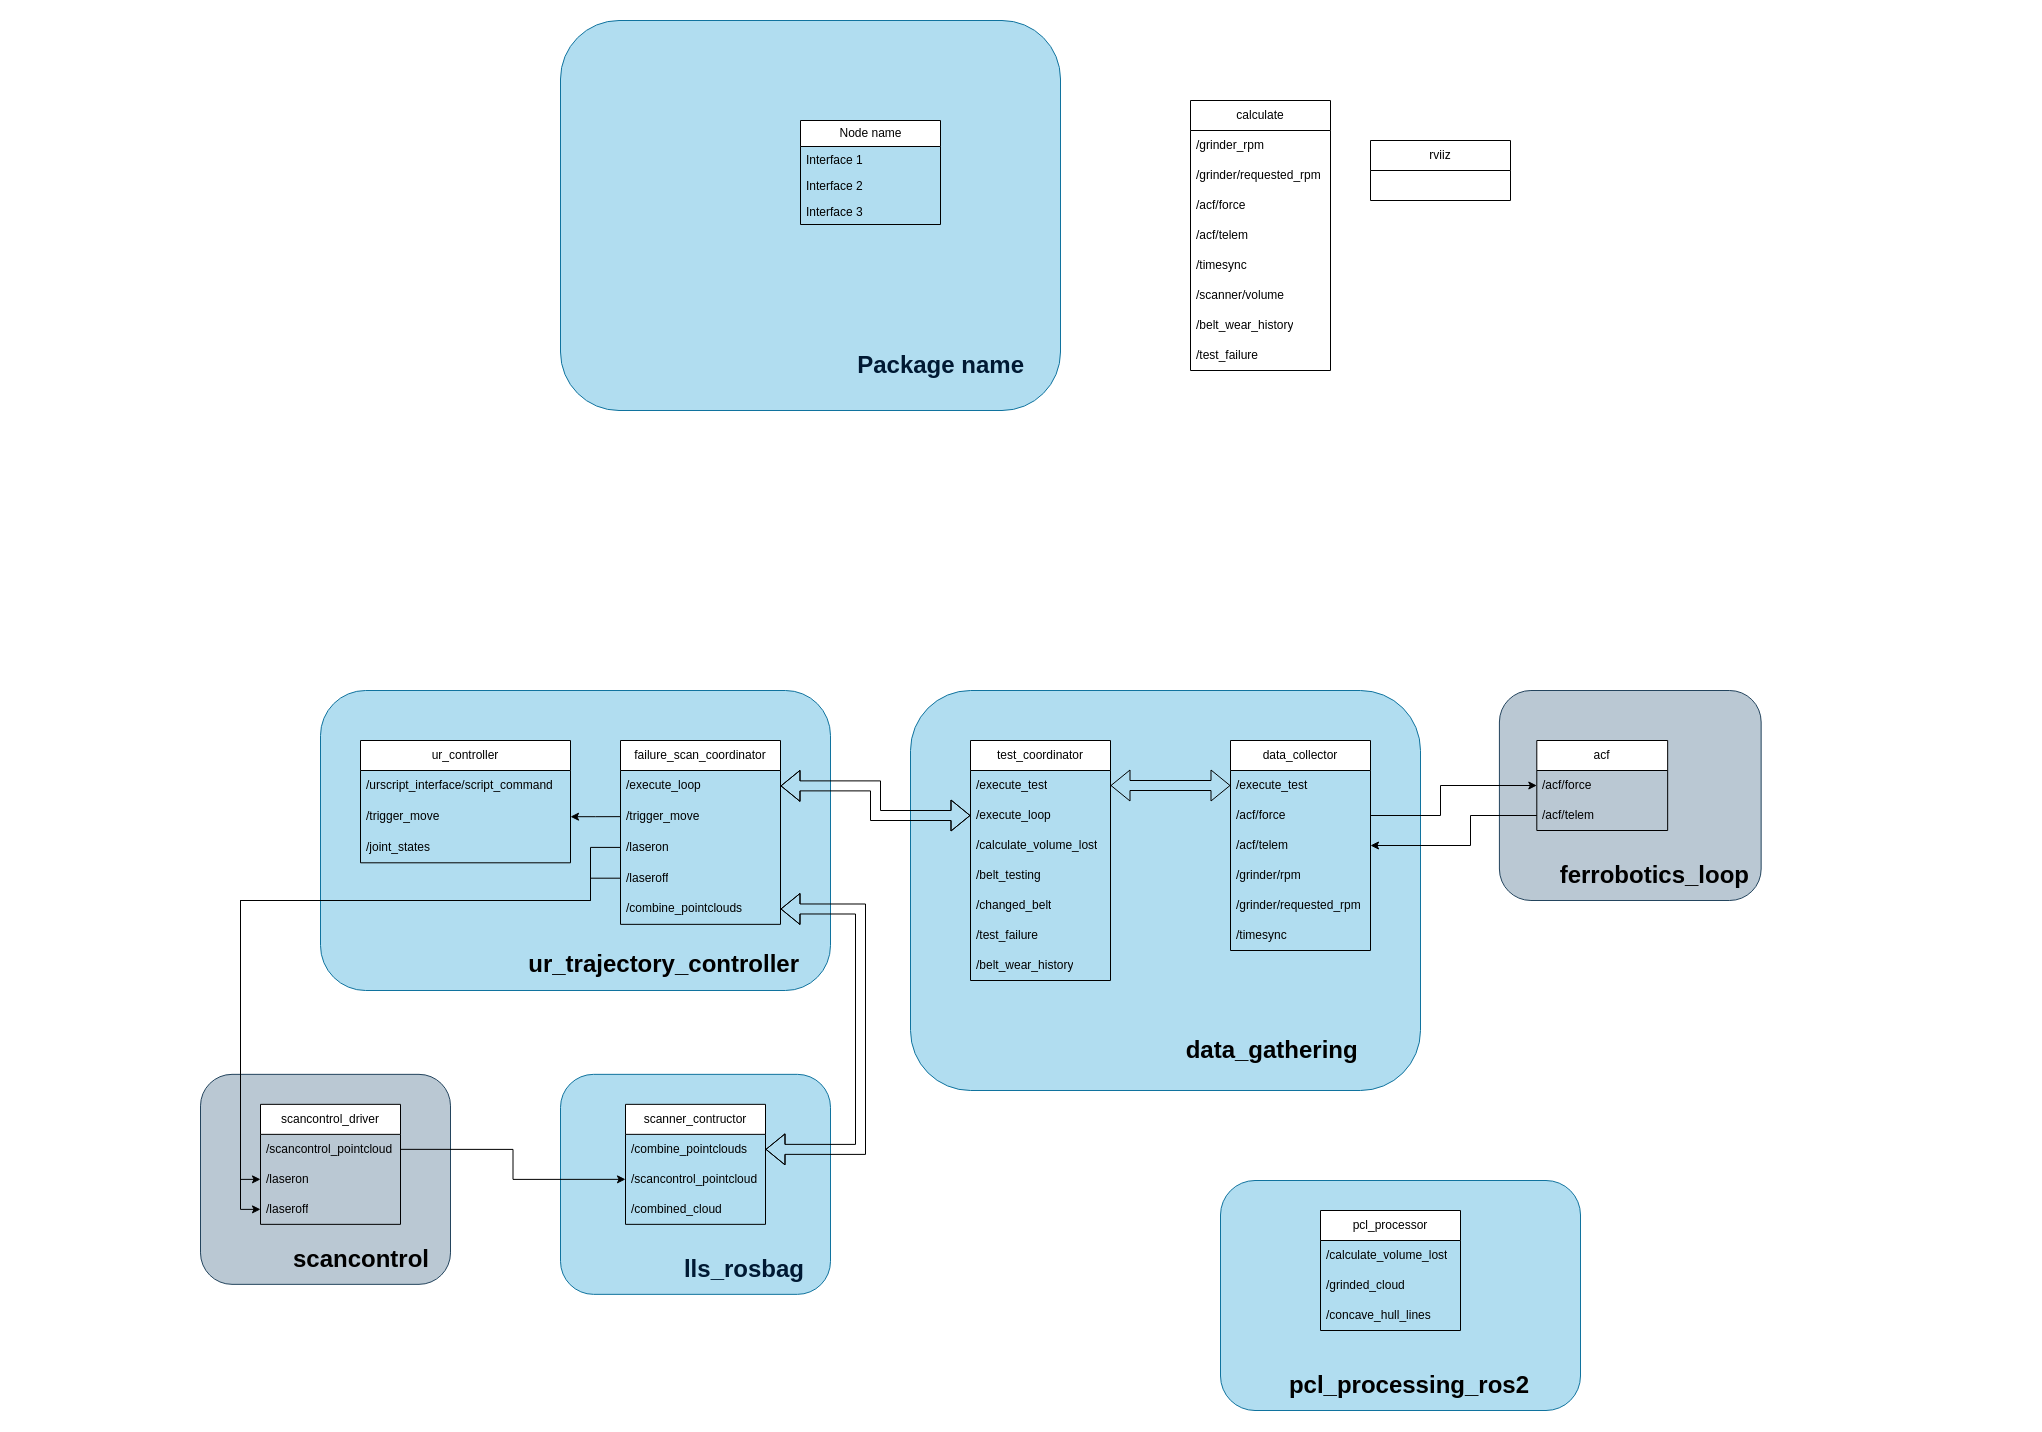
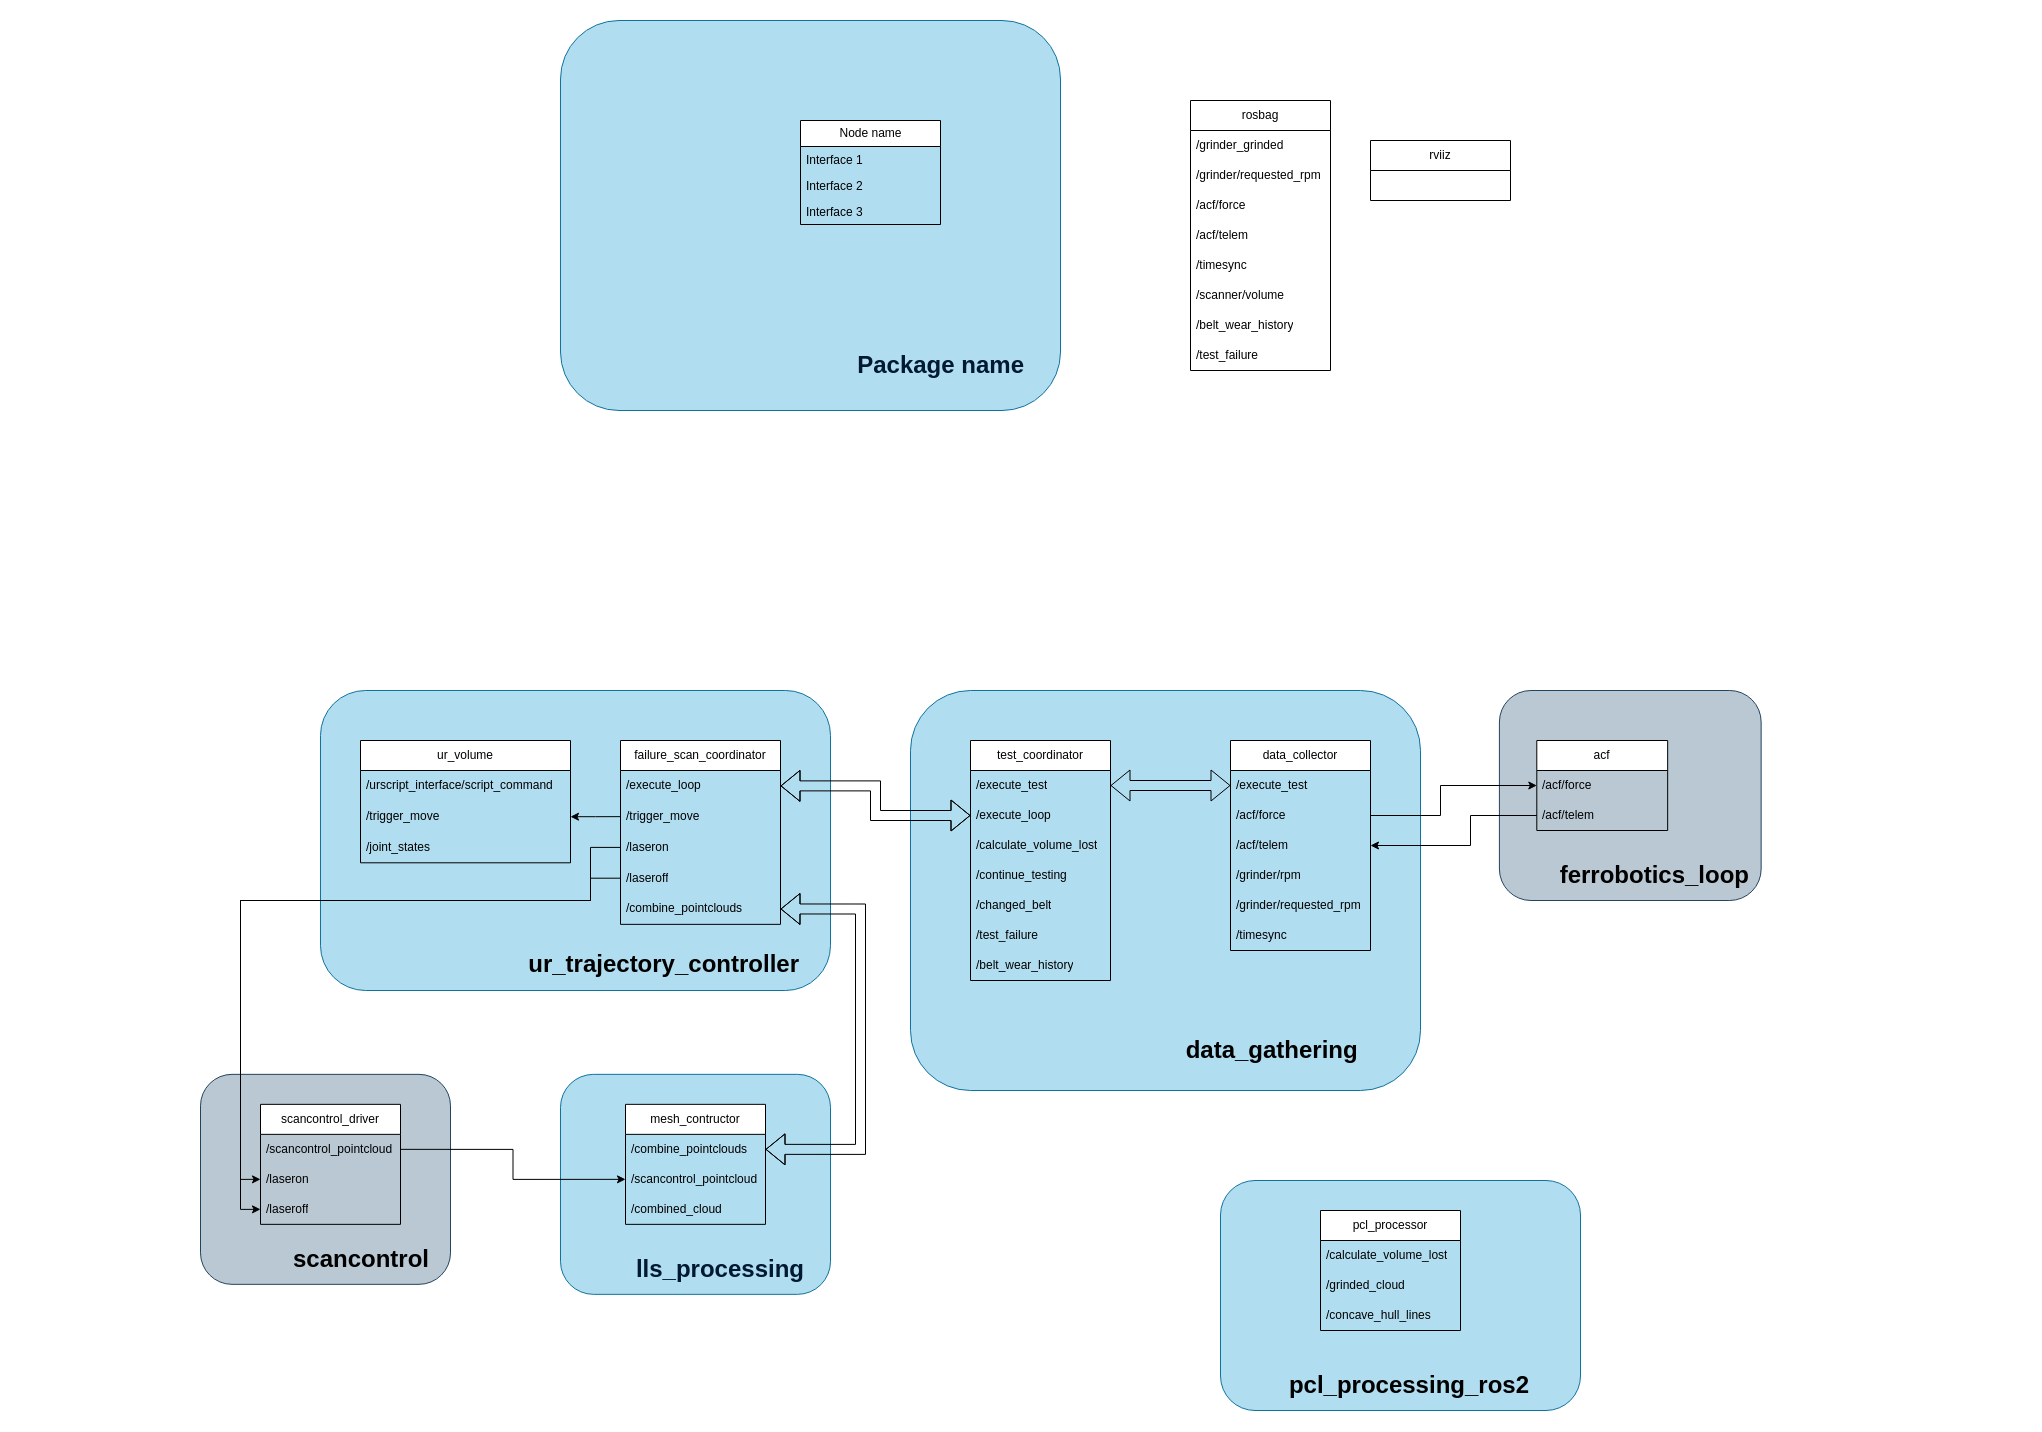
node "calculate": label "calculate" -> "rosbag"
node "/grinder_rpm": label "/grinder_rpm" -> "/grinder_grinded"
node "ur_controller": label "ur_controller" -> "ur_volume"
node "/belt_testing": label "/belt_testing" -> "/continue_testing"
node "scanner_contructor": label "scanner_contructor" -> "mesh_contructor"
node "lls_rosbag": label "lls_rosbag" -> "lls_processing"
